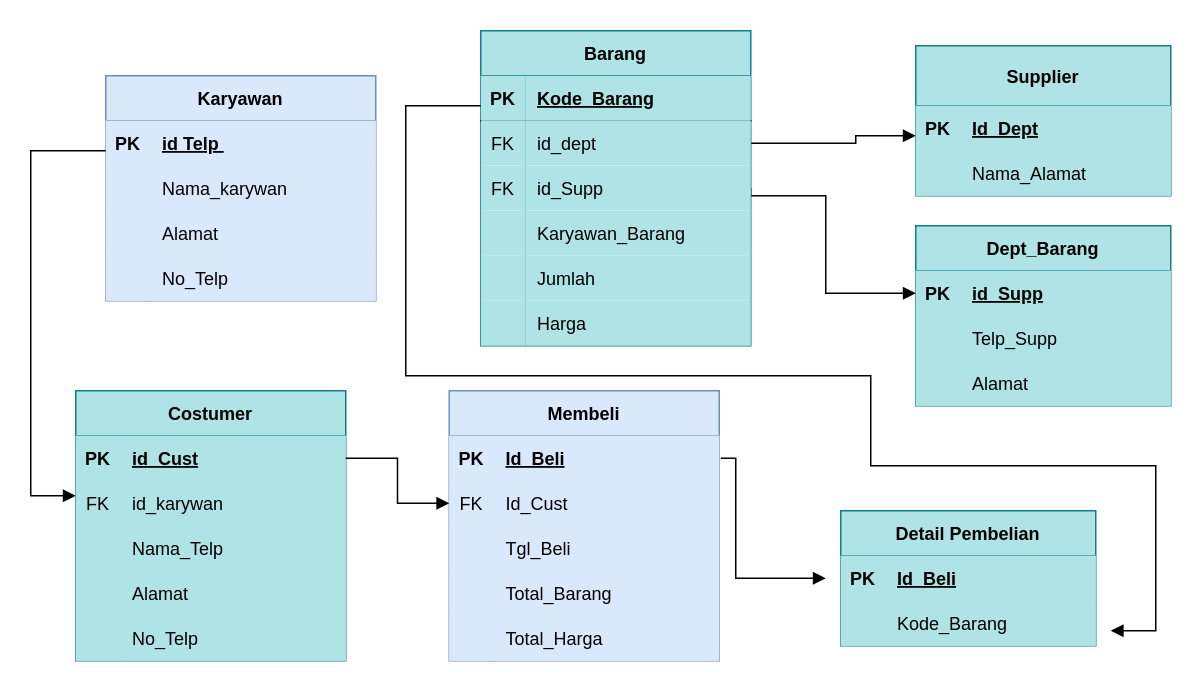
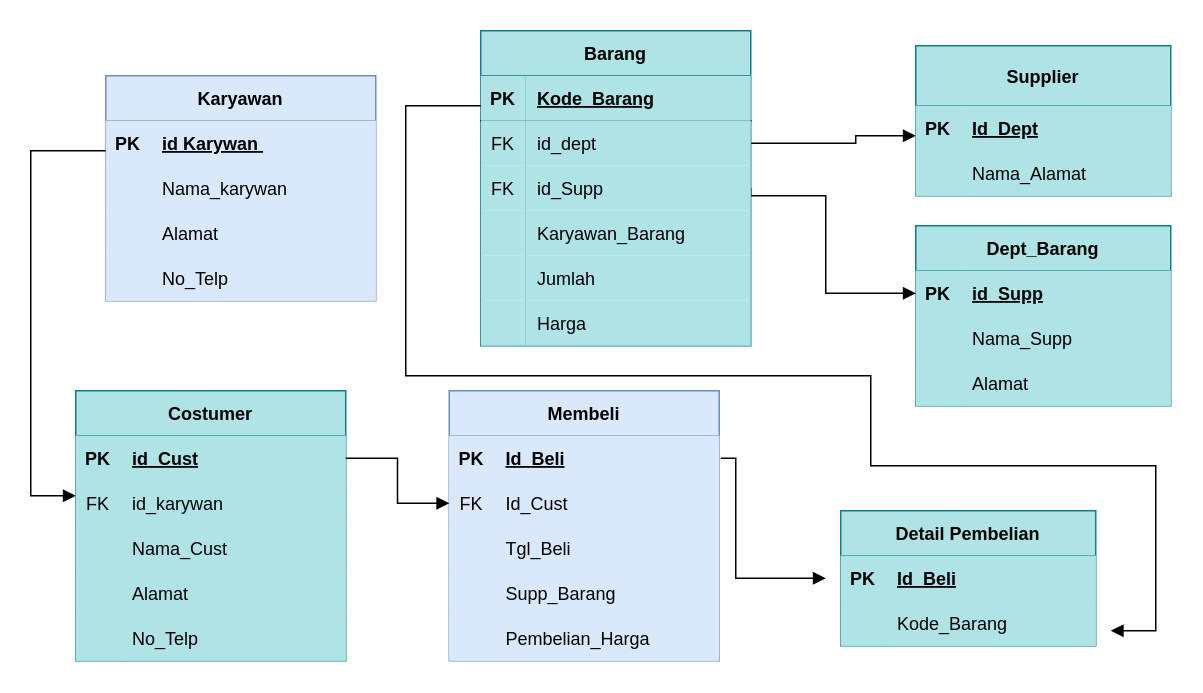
node "id Telp": label "id Telp" -> "id Karywan"
node "Telp_Supp": label "Telp_Supp" -> "Nama_Supp"
node "Nama_Telp": label "Nama_Telp" -> "Nama_Cust"
node "Total_Barang": label "Total_Barang" -> "Supp_Barang"
node "Total_Harga": label "Total_Harga" -> "Pembelian_Harga"
